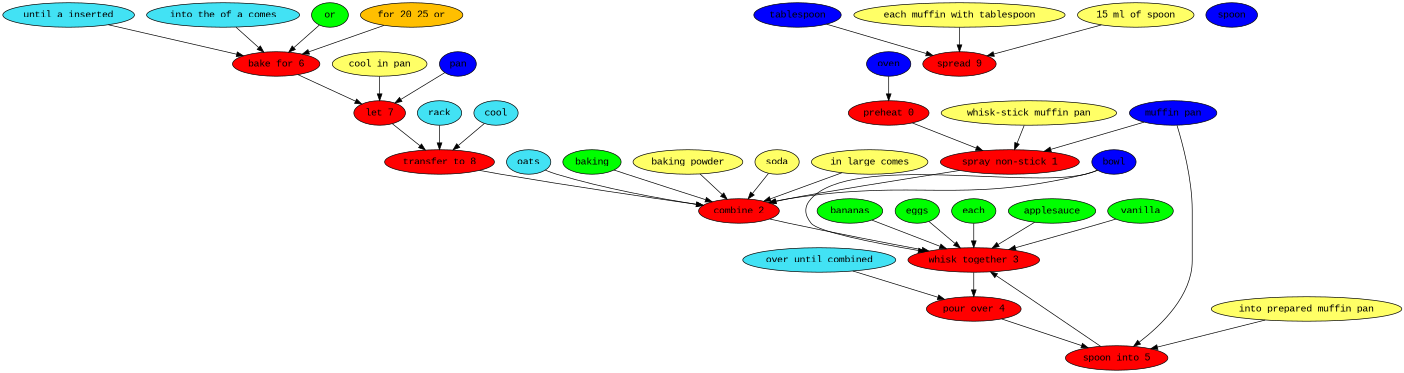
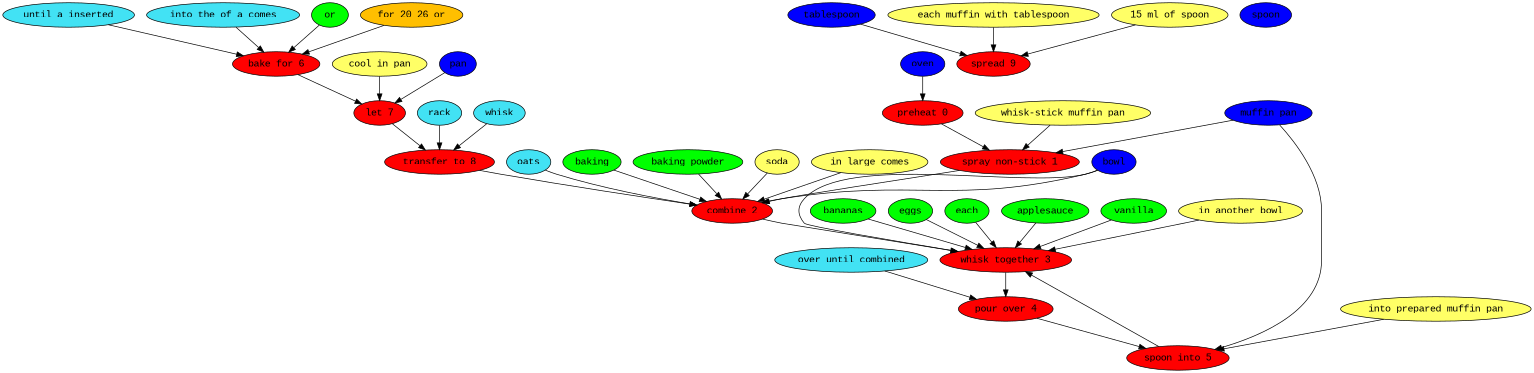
node "for 20 25 or": label "for 20 25 or" -> "for 20 26 or"
node "cool": label "cool" -> "whisk"
node "baking powder": fillcolor #ffff66 -> green
node "in another bowl": added
